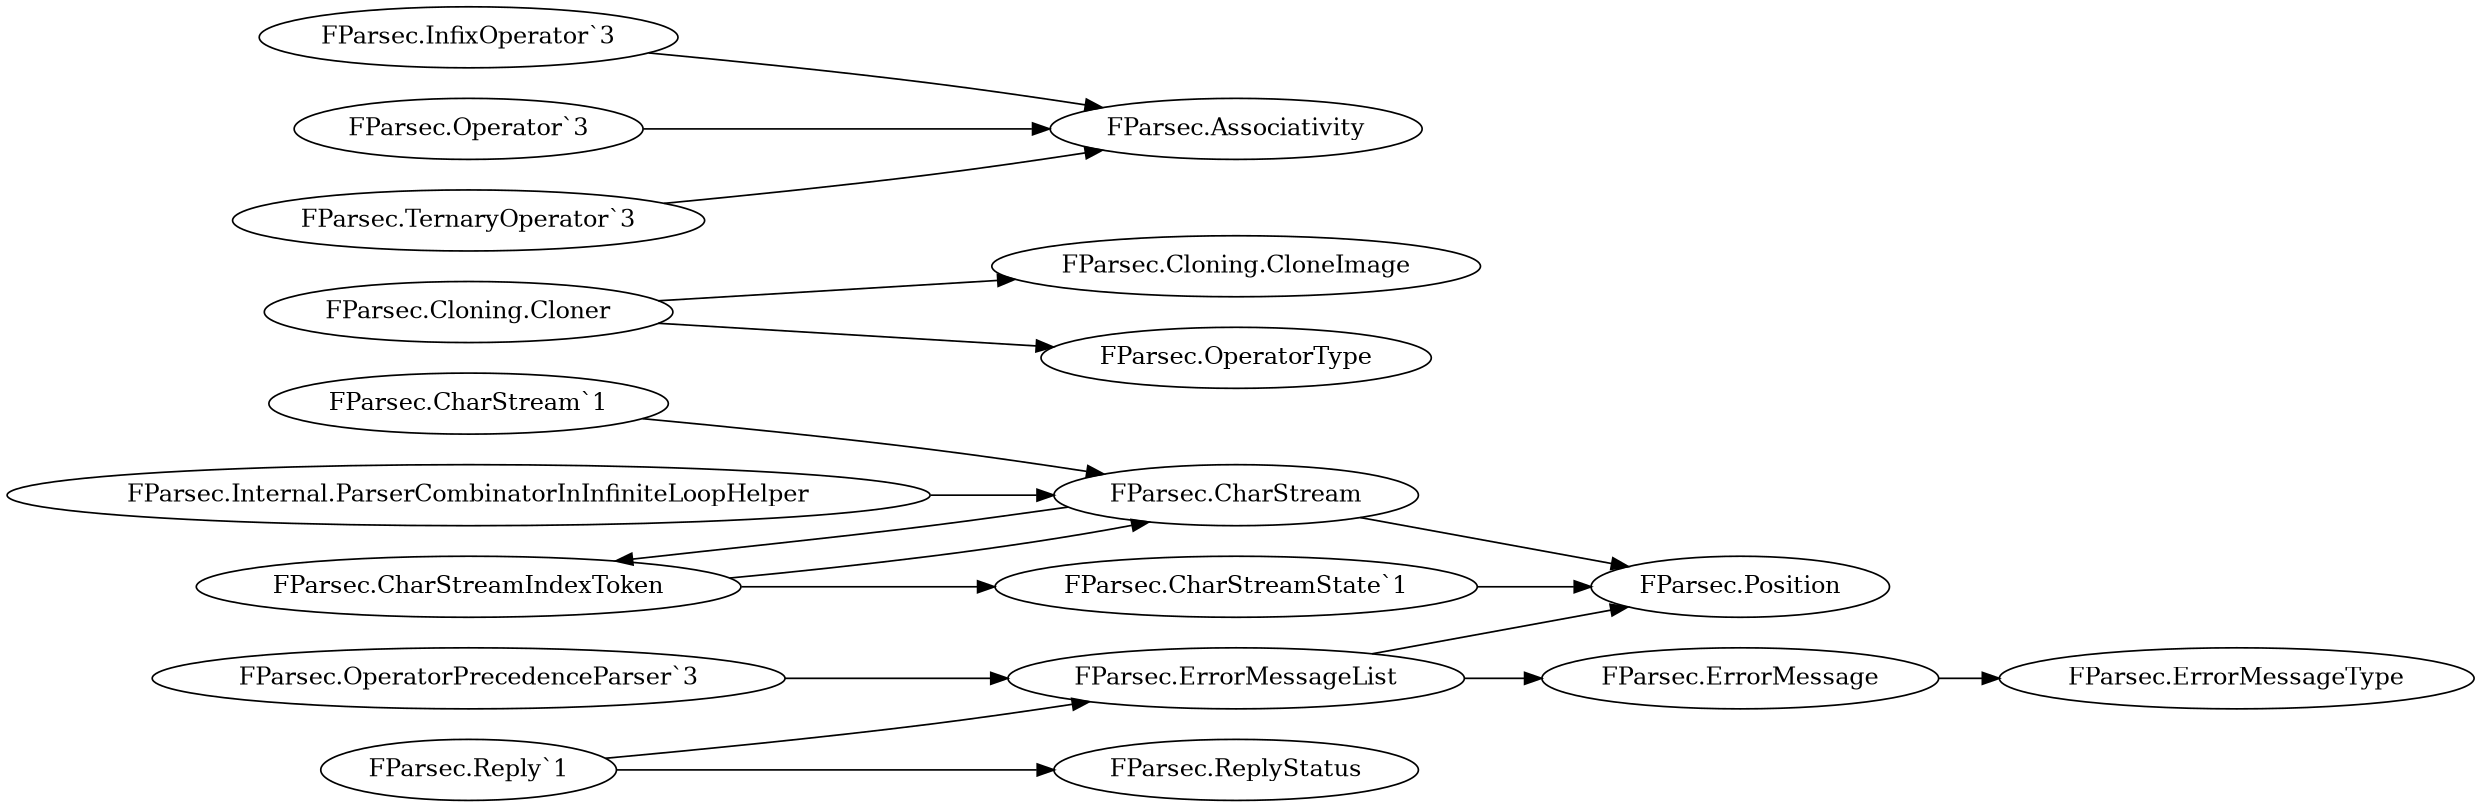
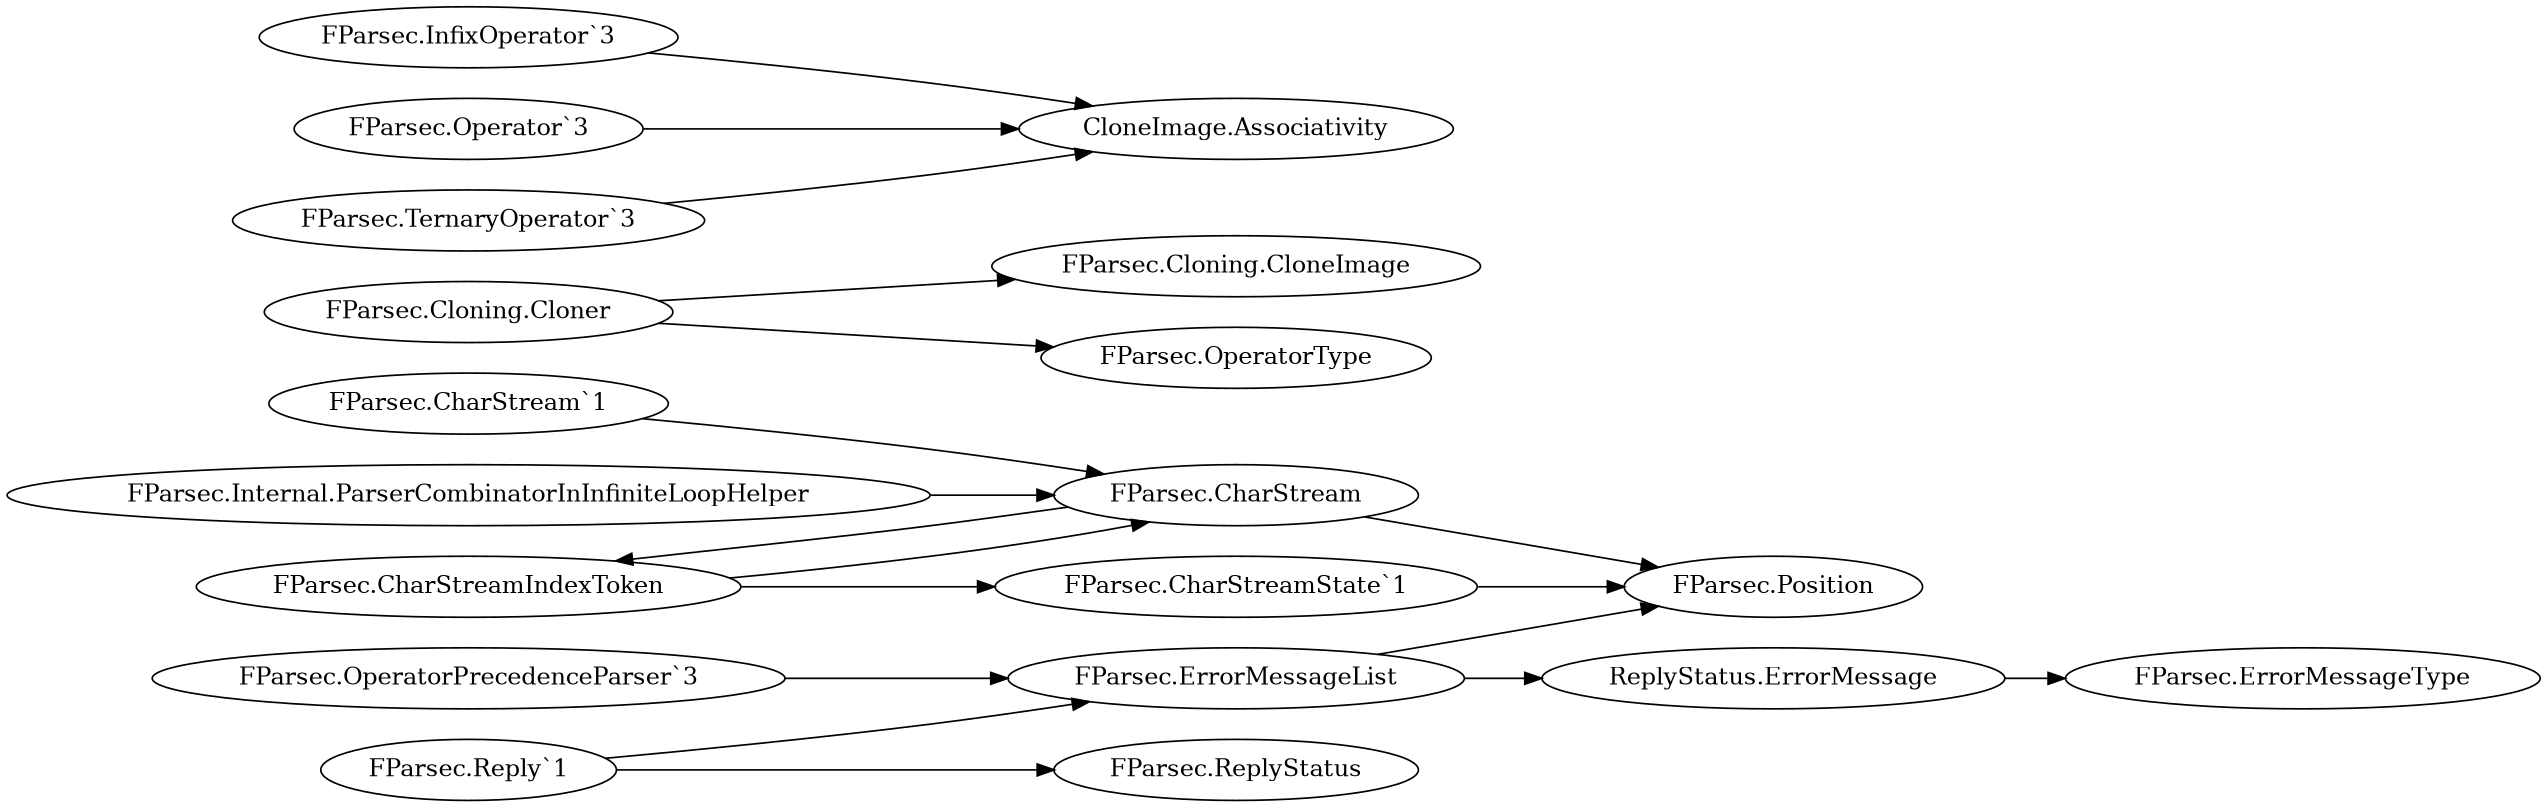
node "FParsec.Associativity": label "FParsec.Associativity" -> "CloneImage.Associativity"
node "FParsec.ErrorMessage": label "FParsec.ErrorMessage" -> "ReplyStatus.ErrorMessage"
